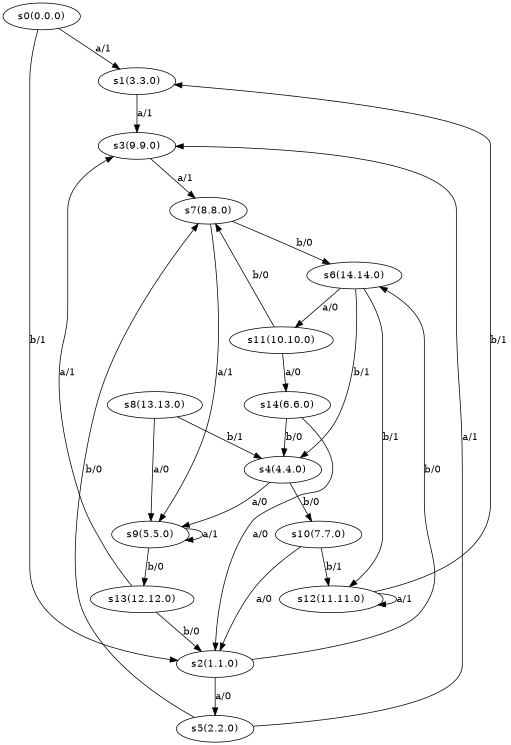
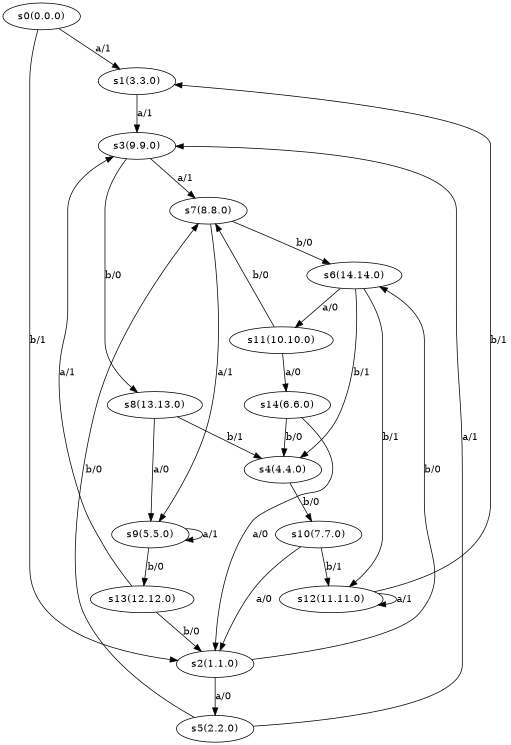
edge "s3(9.9.0)" -> "s8(13.13.0)": added, label "b/0"
edge "s4(4.4.0)" -> "s9(5.5.0)": removed, label "a/0"
